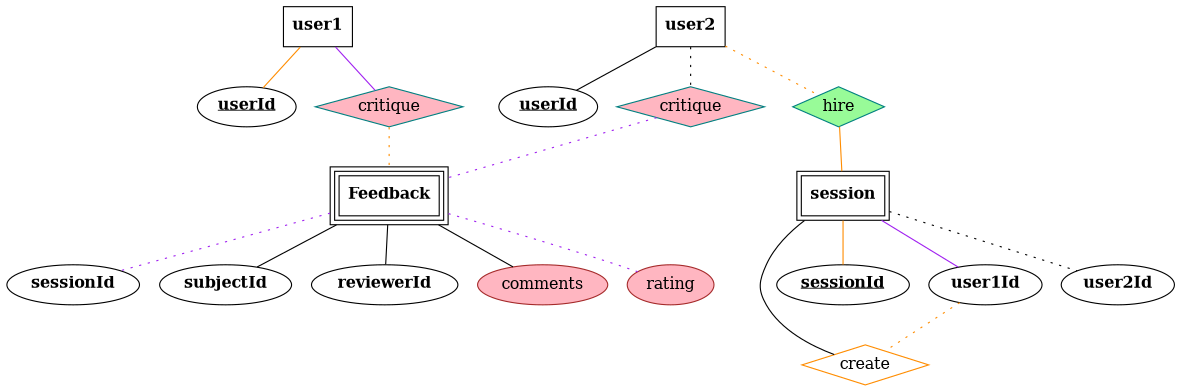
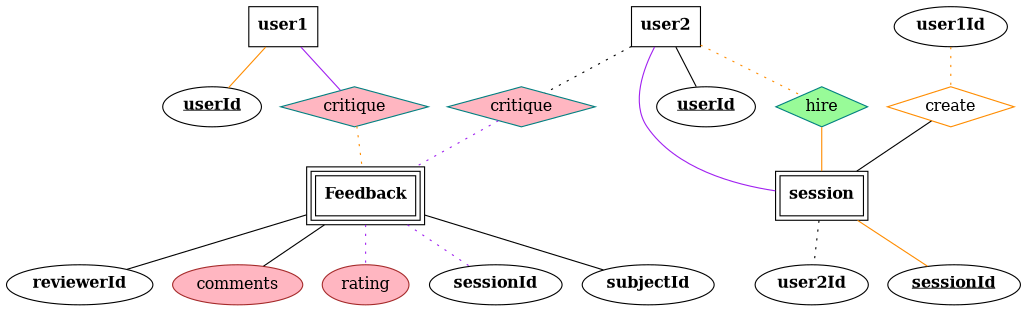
edge "session" -- "user1Id": now "session" -- "user2"
